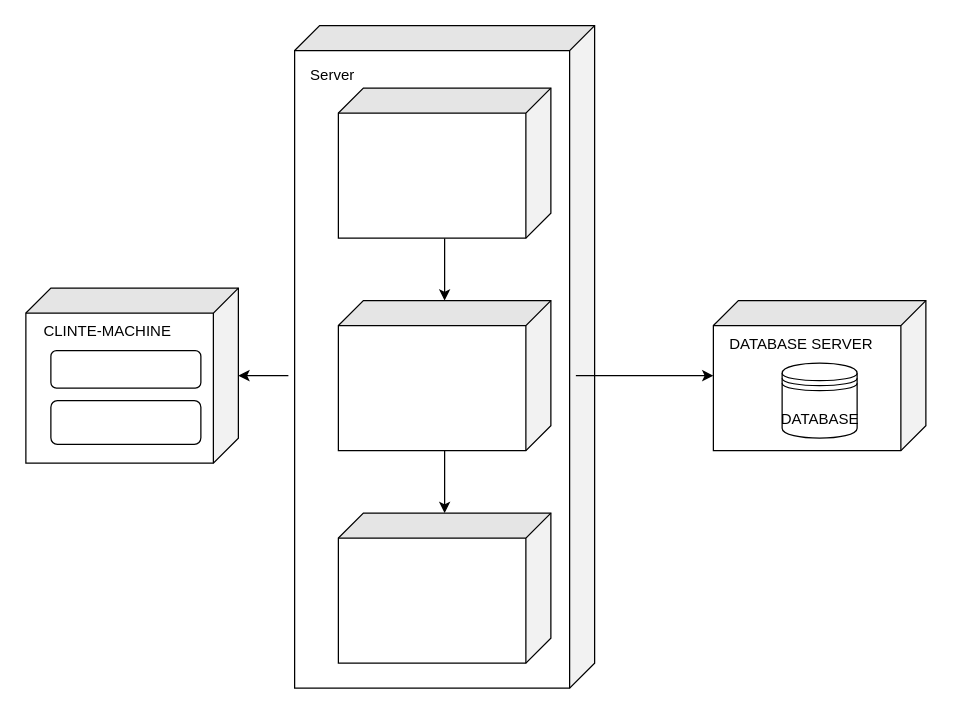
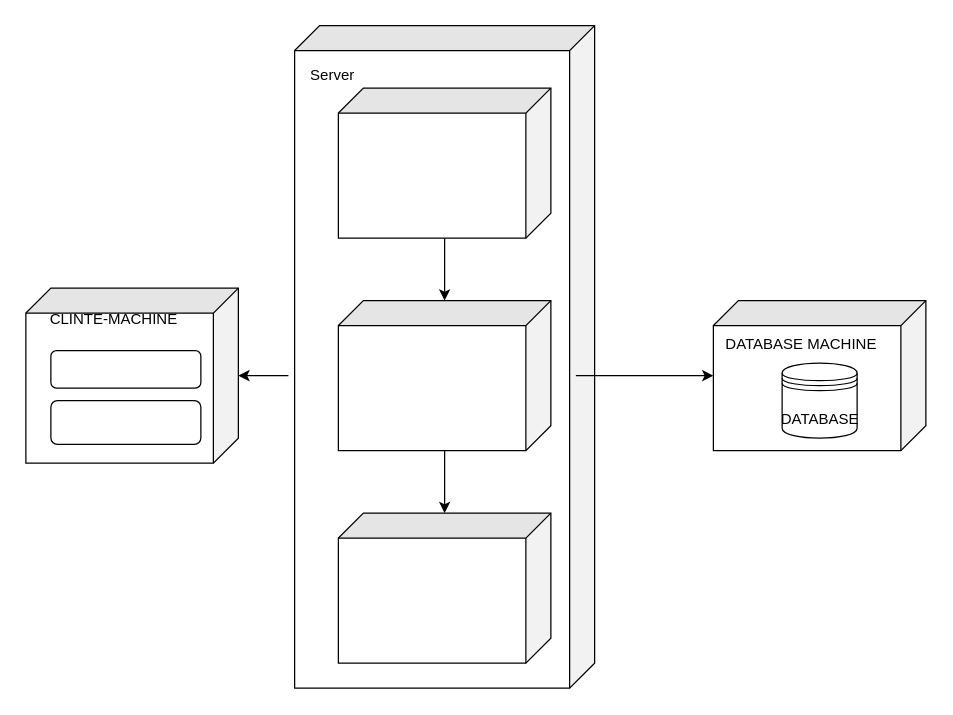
node "CLINTE-MACHINE": moved (107, 332) -> (113, 319)
node "DATABASE SERVER": label "DATABASE SERVER" -> "DATABASE MACHINE"
